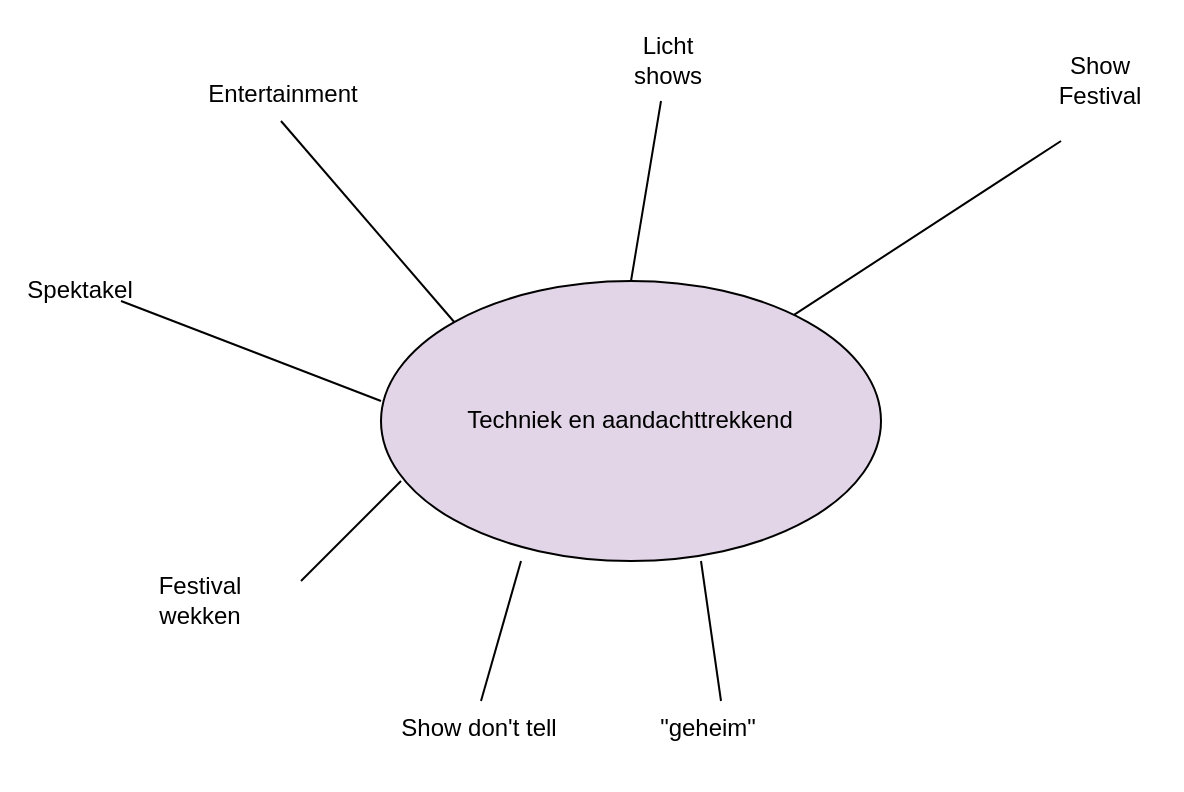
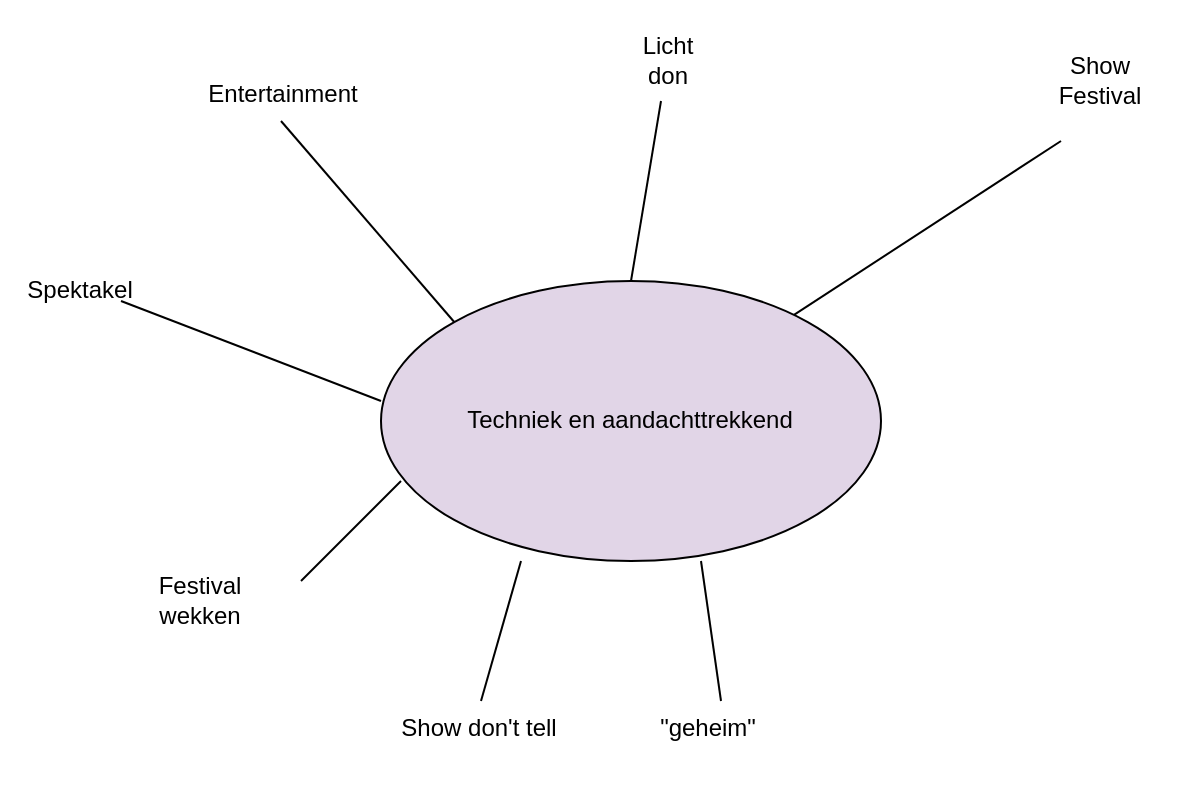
node "Licht shows": label "Licht shows" -> "Licht don"
